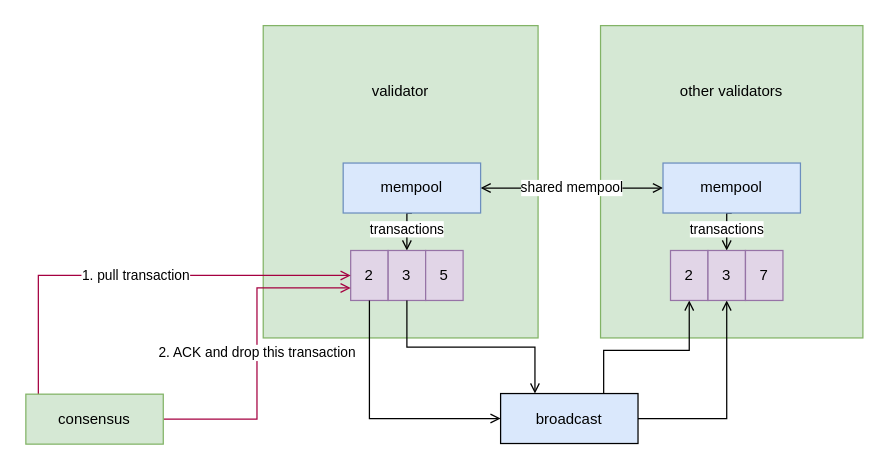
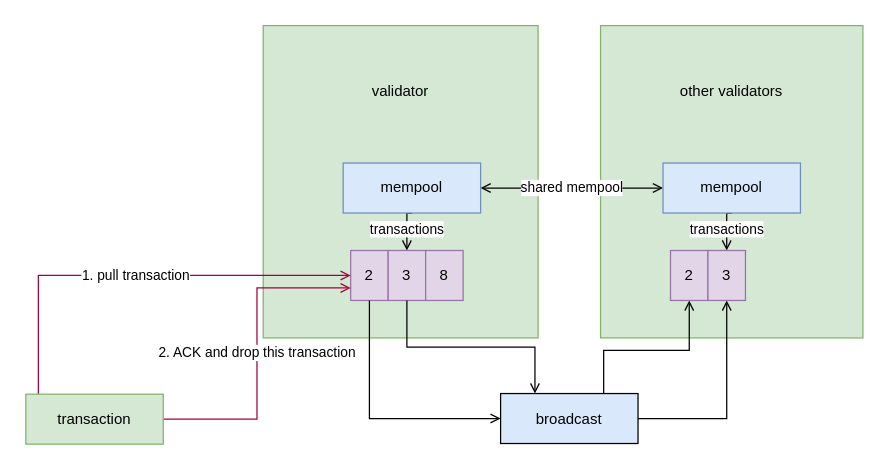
node "5": label "5" -> "8"
node "7": removed
node "consensus": label "consensus" -> "transaction"
